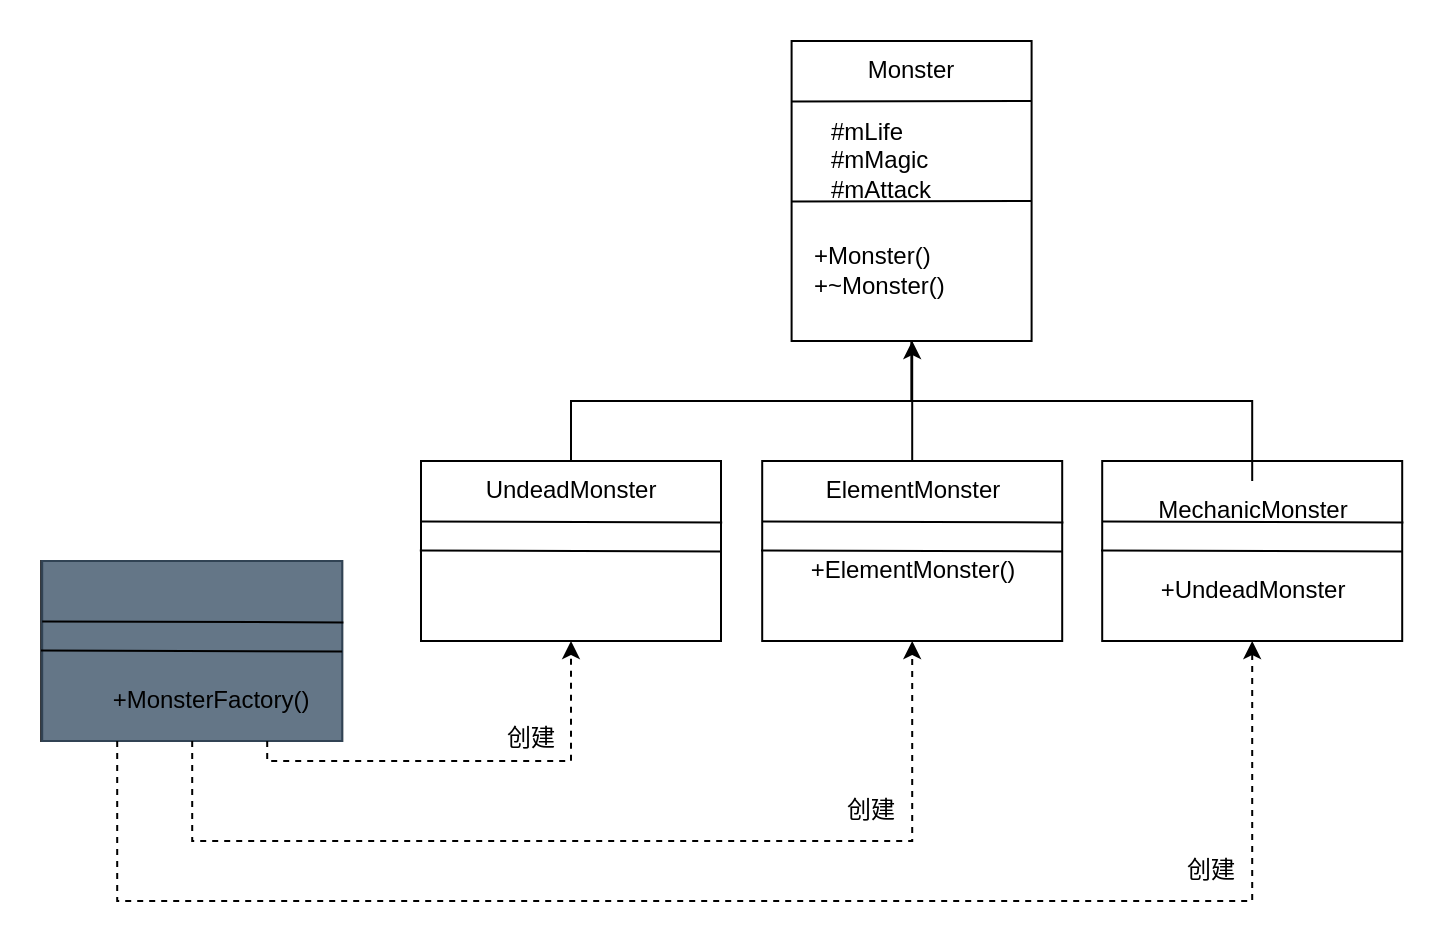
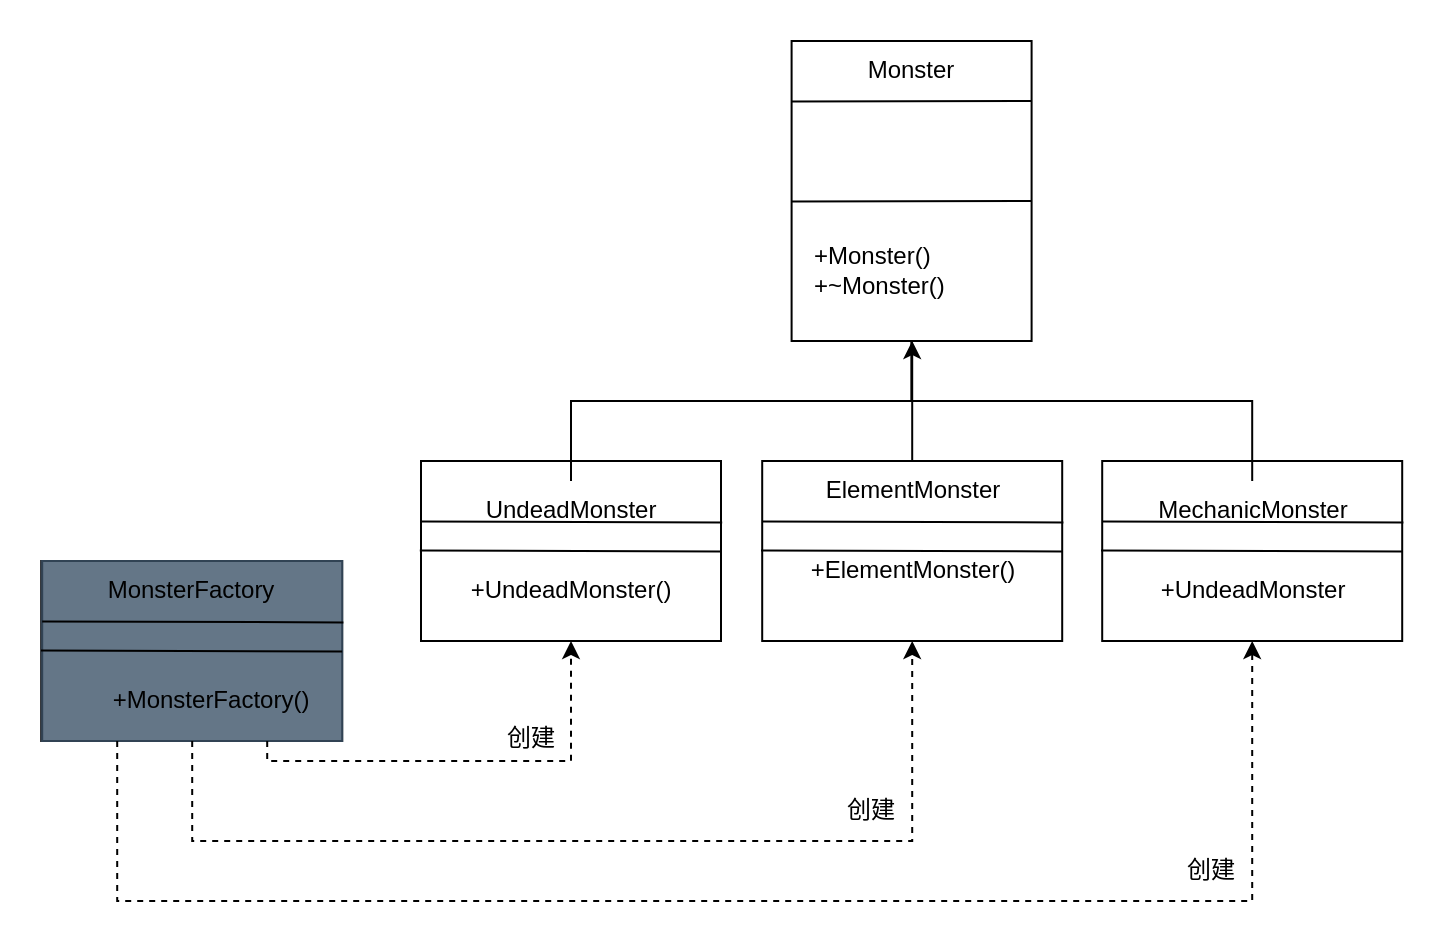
node "#mLife #mMagic #mAttack": removed
node "UndeadMonster": moved (571, 491) -> (571, 511)
node "MonsterFactory": added
node "+UndeadMonster()": added
